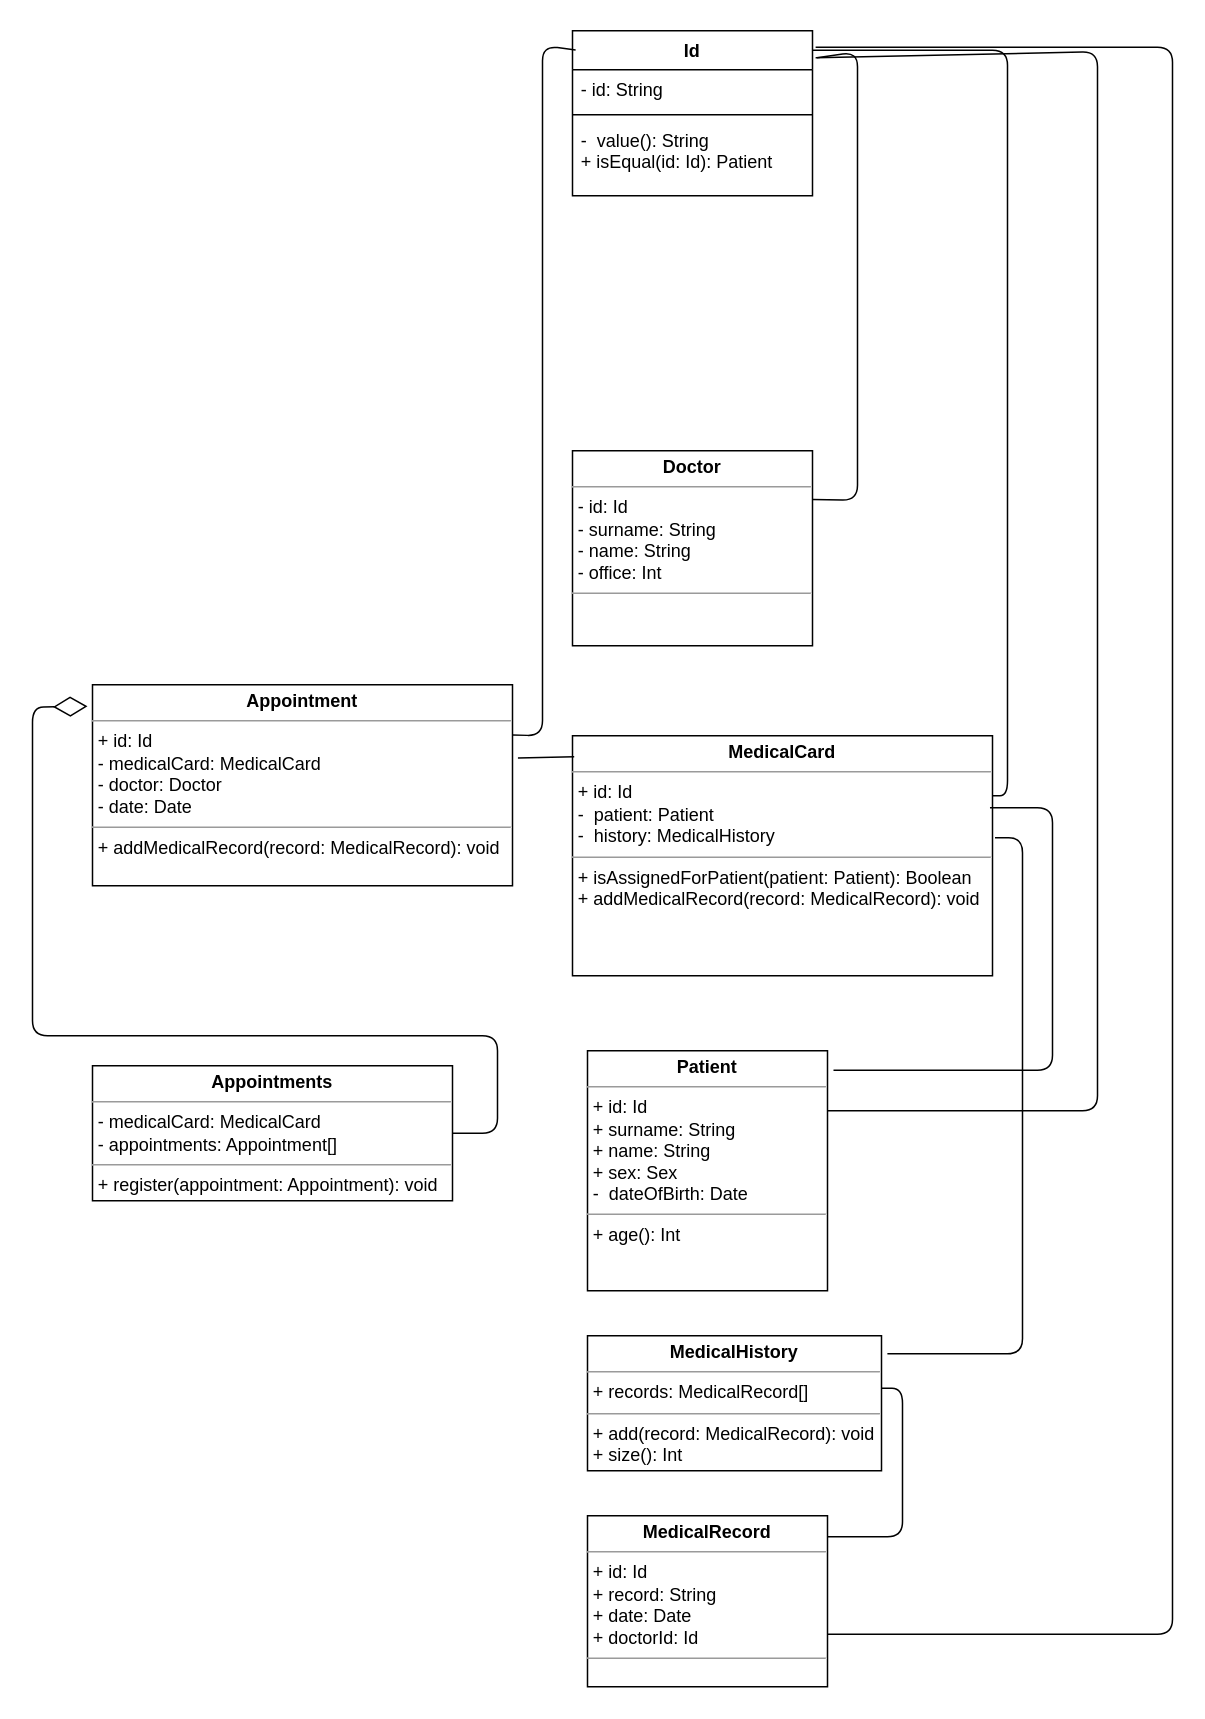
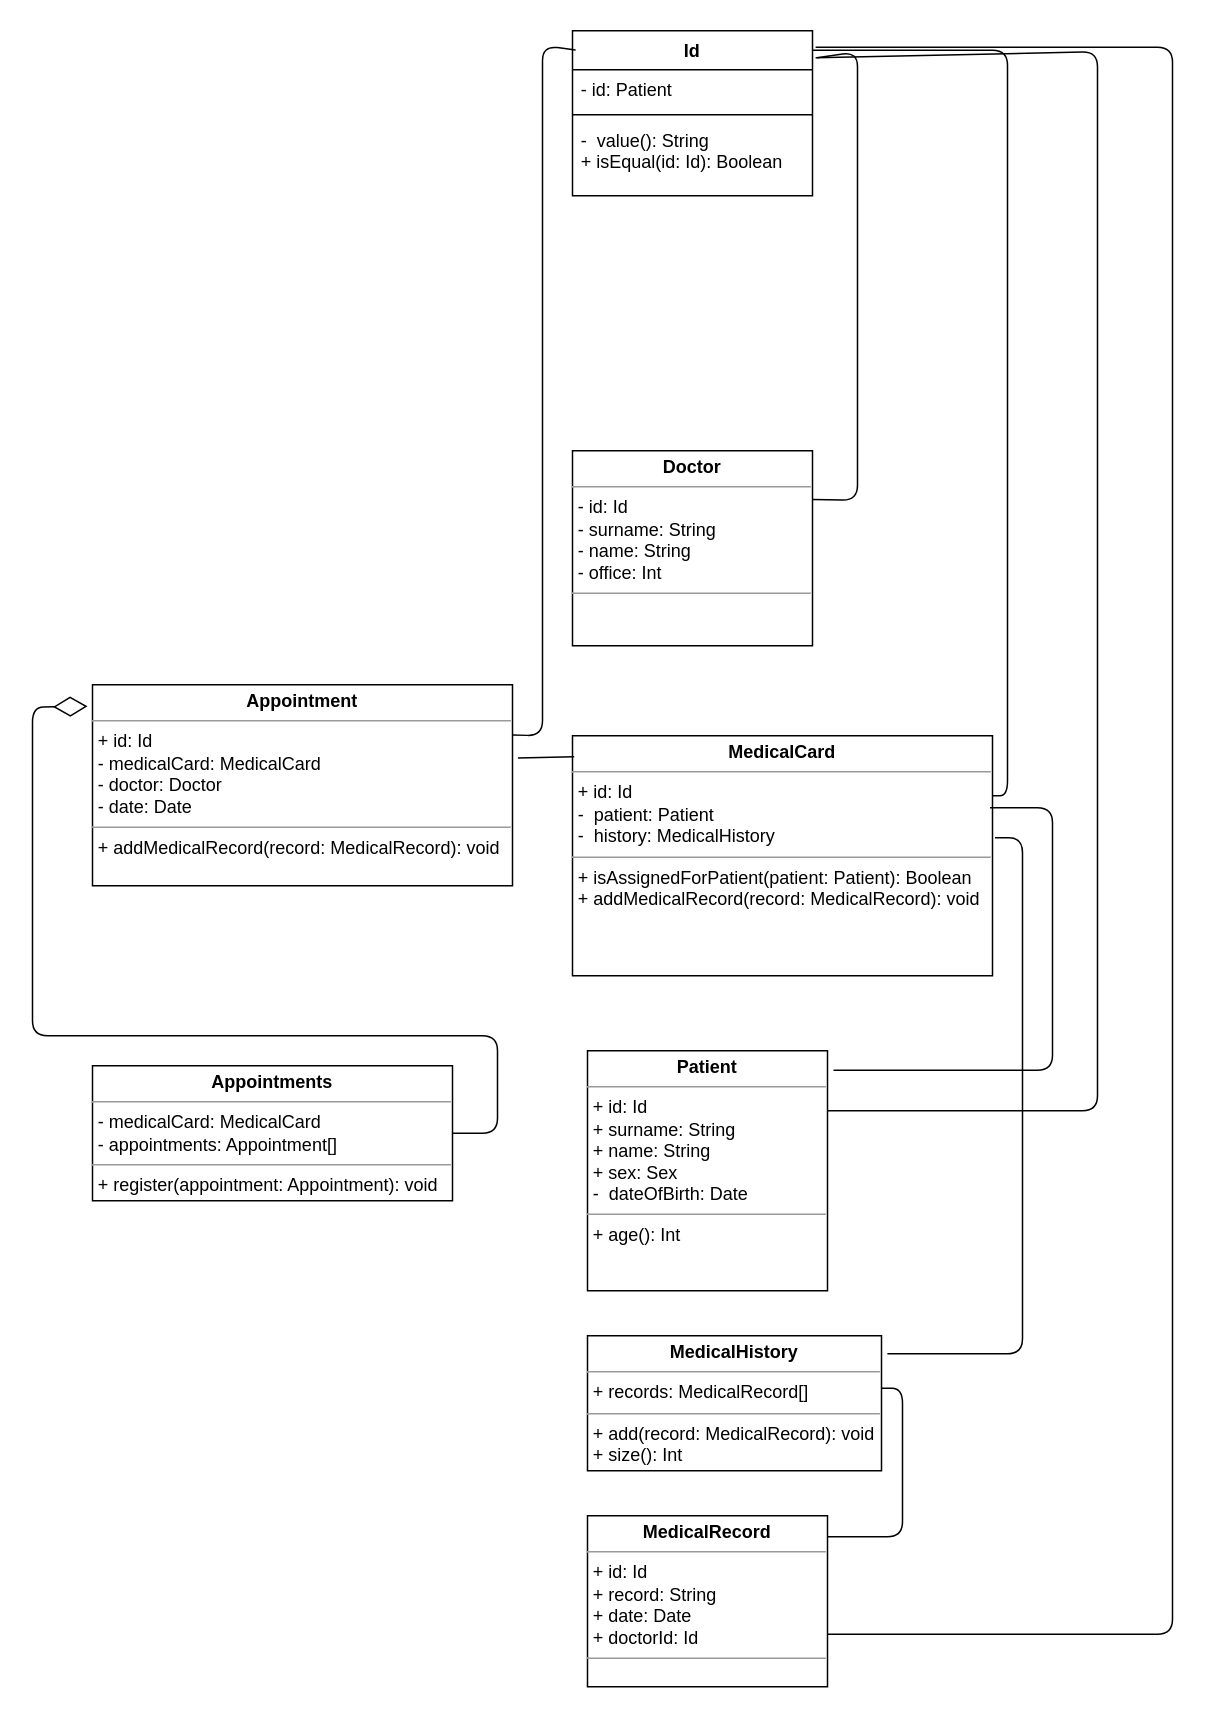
node "- id: String": label "- id: String" -> "- id: Patient"
node "- value(): String + isEqual(id: Id): Patient": label "- value(): String + isEqual(id: Id): Patient" -> "- value(): String + isEqual(id: Id): Boolean"
